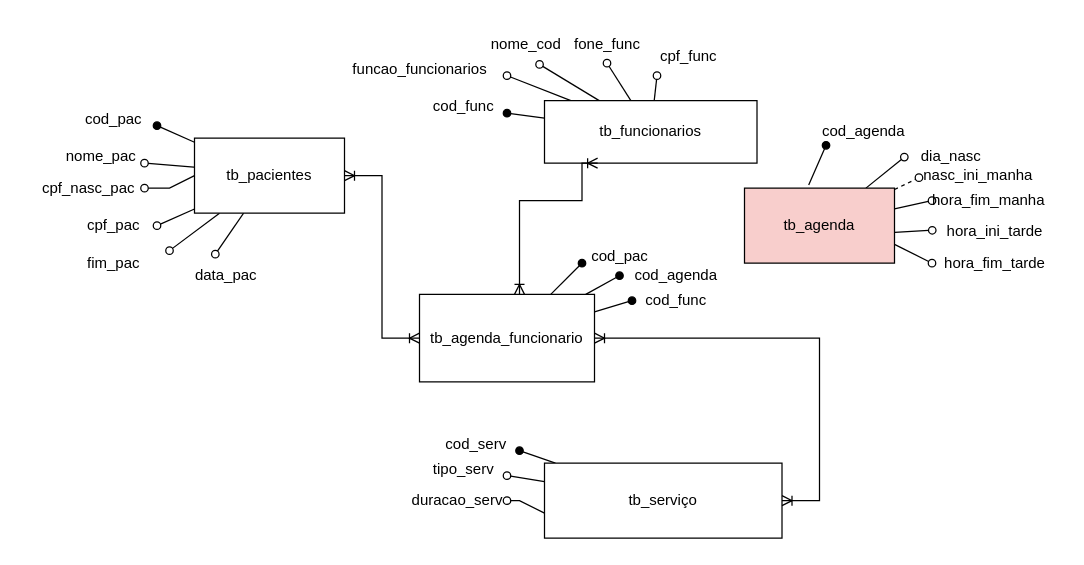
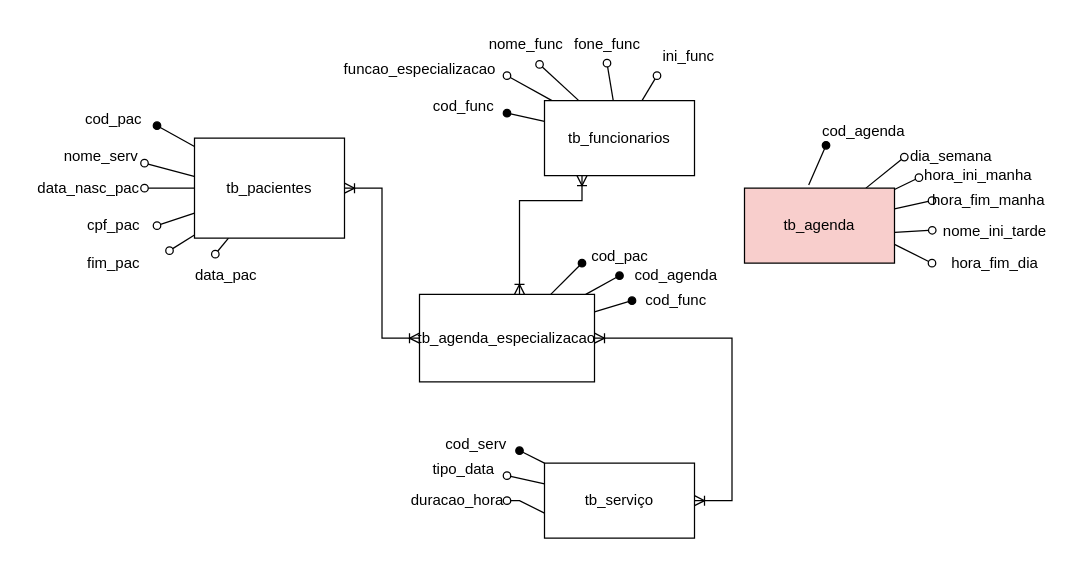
node "nome_cod": label "nome_cod" -> "nome_func"
node "cpf_func": label "cpf_func" -> "ini_func"
node "funcao_funcionarios": label "funcao_funcionarios" -> "funcao_especializacao"
node "tb_funcionarios": size 213x63 -> 150x75
node "nome_pac": label "nome_pac" -> "nome_serv"
node "dia_nasc": label "dia_nasc" -> "dia_semana"
node "tb_pacientes": size 150x75 -> 150x100
node "nasc_ini_manha": label "nasc_ini_manha" -> "hora_ini_manha"
edge "tb_agenda" -> "hora_fim_manha": style dashed -> solid
node "cpf_nasc_pac": label "cpf_nasc_pac" -> "data_nasc_pac"
node "hora_ini_tarde": label "hora_ini_tarde" -> "nome_ini_tarde"
node "hora_fim_tarde": label "hora_fim_tarde" -> "hora_fim_dia"
node "tb_agenda_funcionario": label "tb_agenda_funcionario" -> "tb_agenda_especializacao"
node "tipo_serv": label "tipo_serv" -> "tipo_data"
node "duracao_serv": label "duracao_serv" -> "duracao_hora"
node "tb_serviço": size 238x75 -> 150x75
